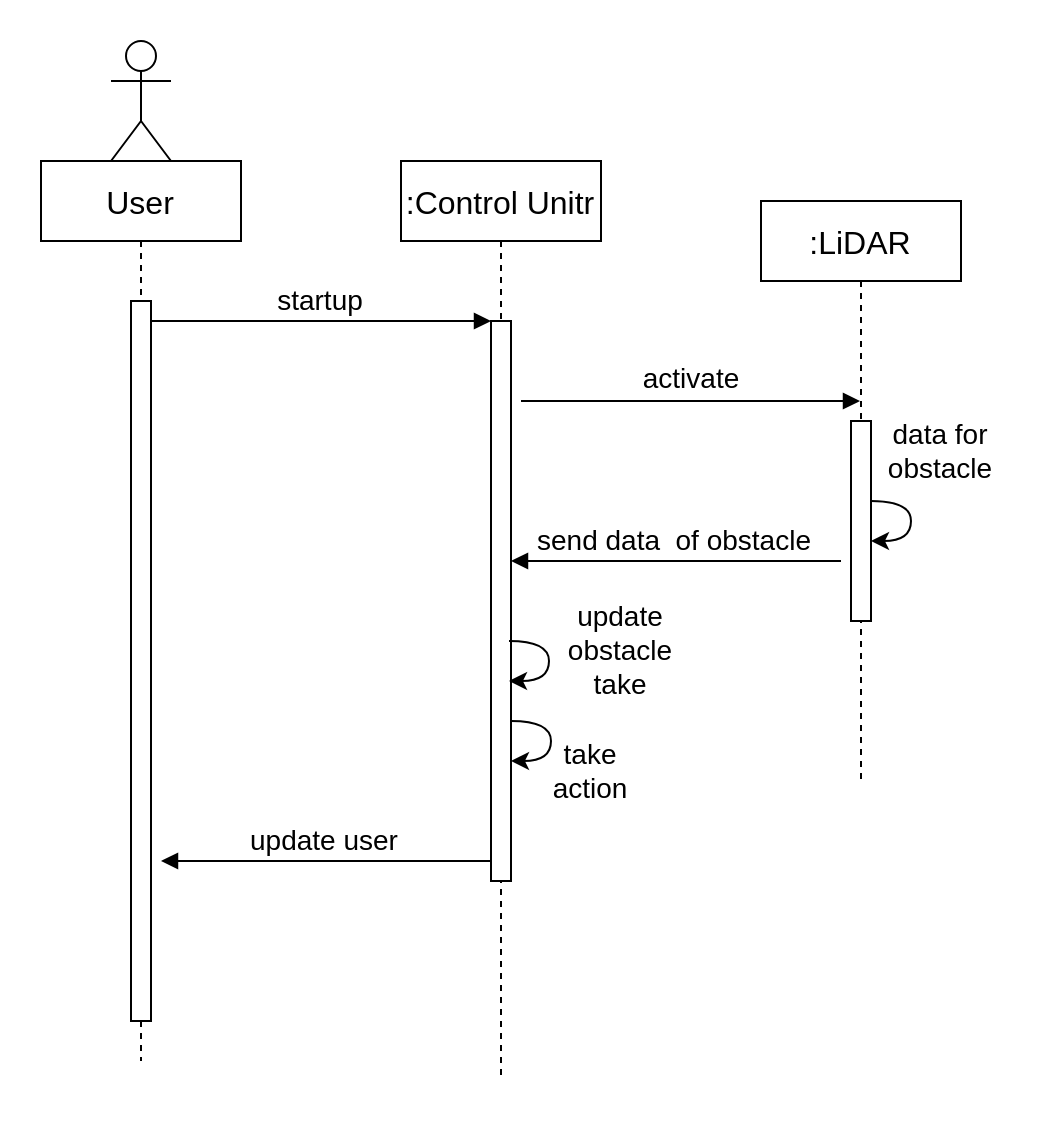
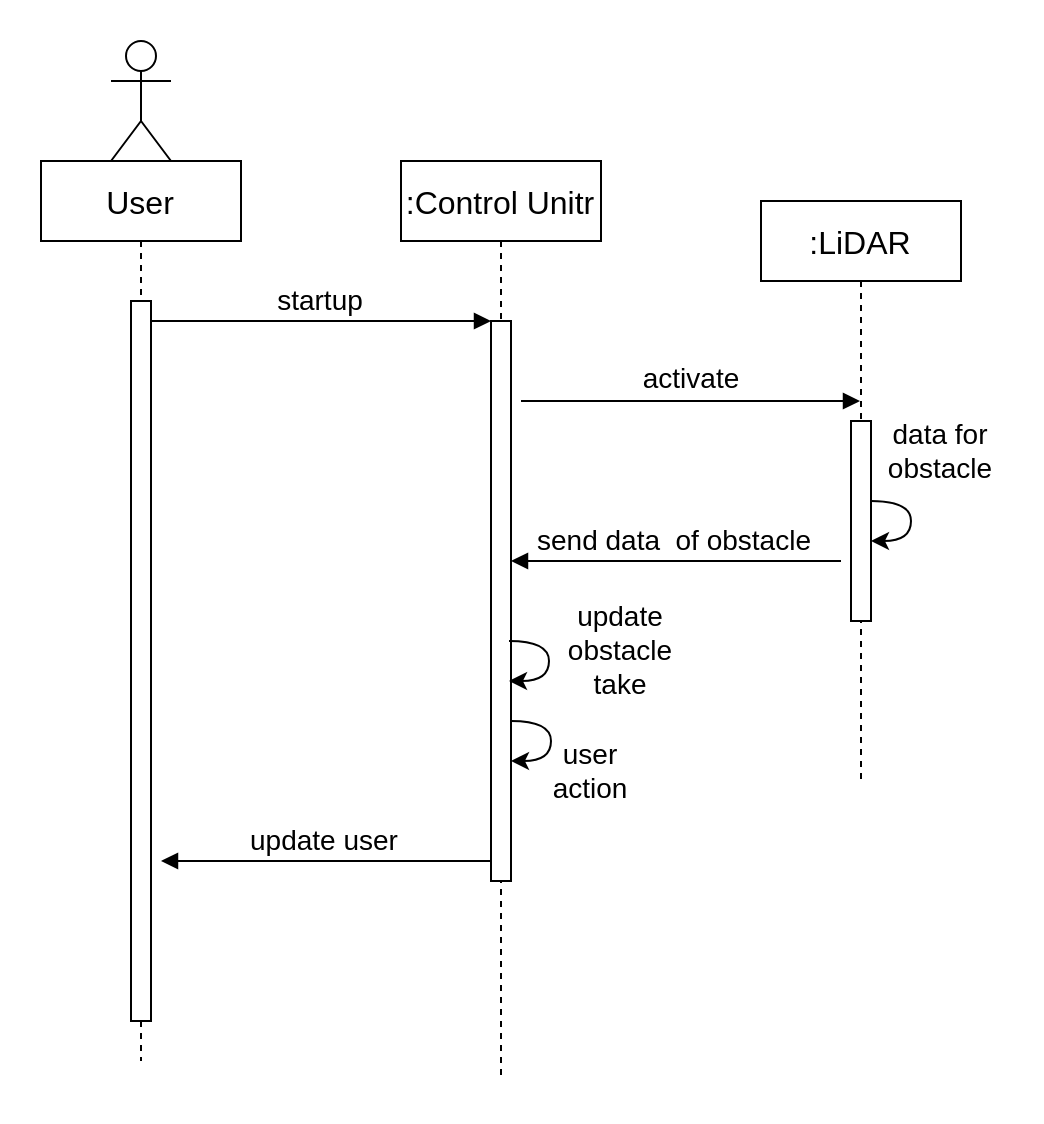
node "take action": label "take action" -> "user action"
